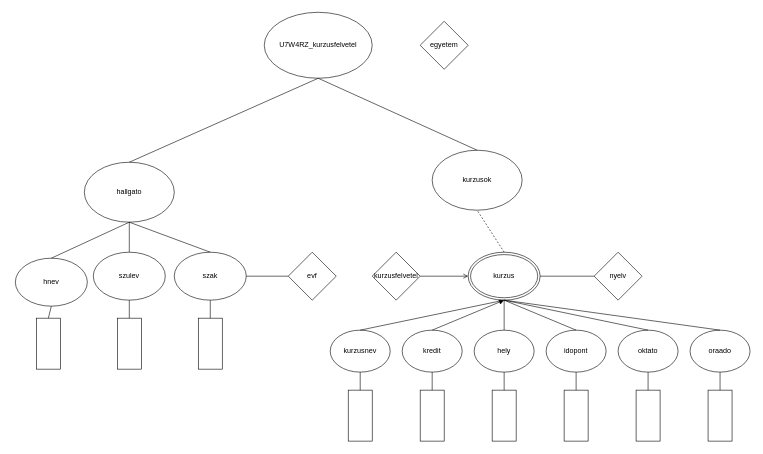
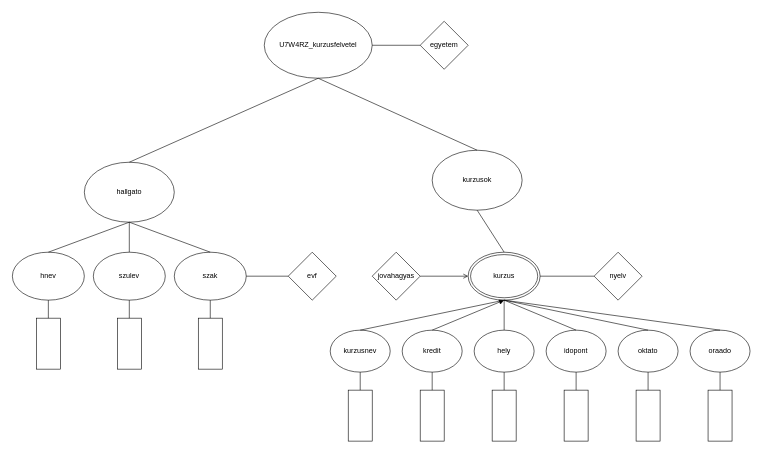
edge "U7W4RZ_kurzusfelvetel" -- "egyetem": added
edge "kurzusok" -- "kurzus": style dashed -> solid
node "kurzusfelvetel": label "kurzusfelvetel" -> "jovahagyas"
node "hnev": moved (51, 282) -> (48, 276)
